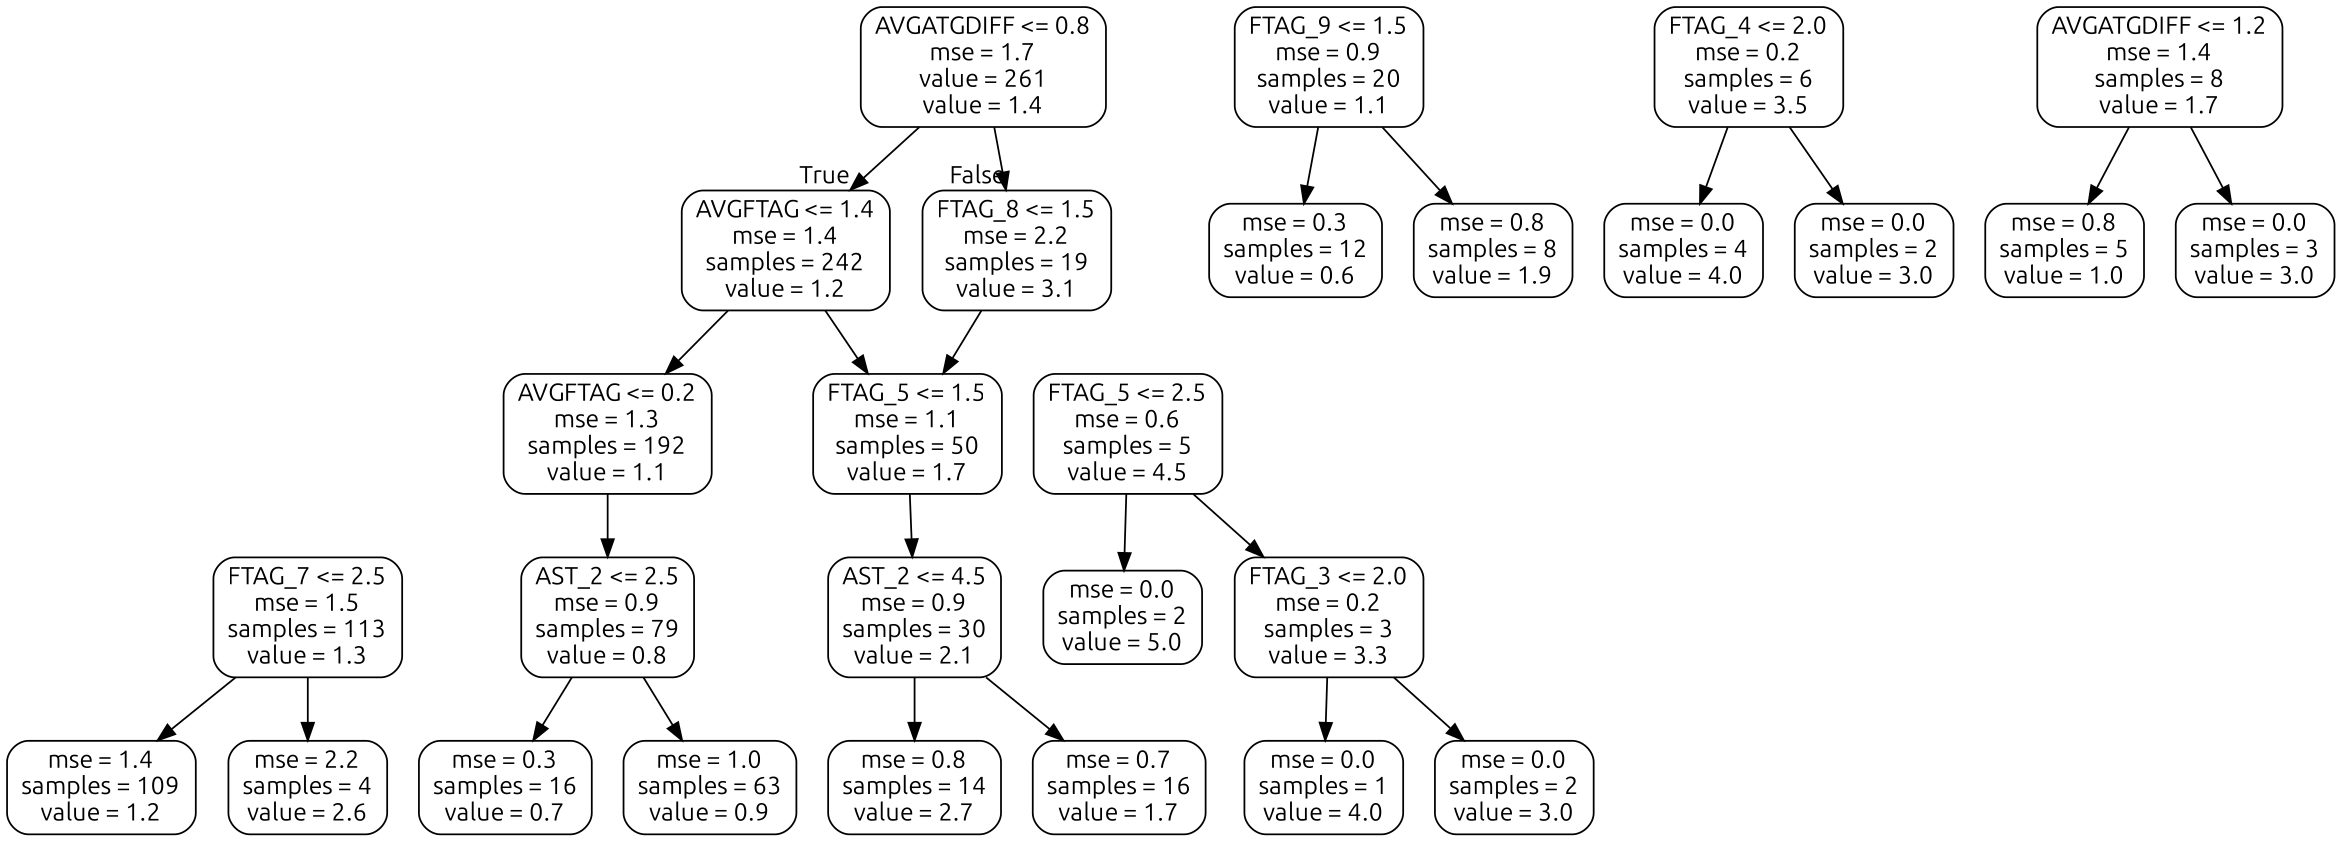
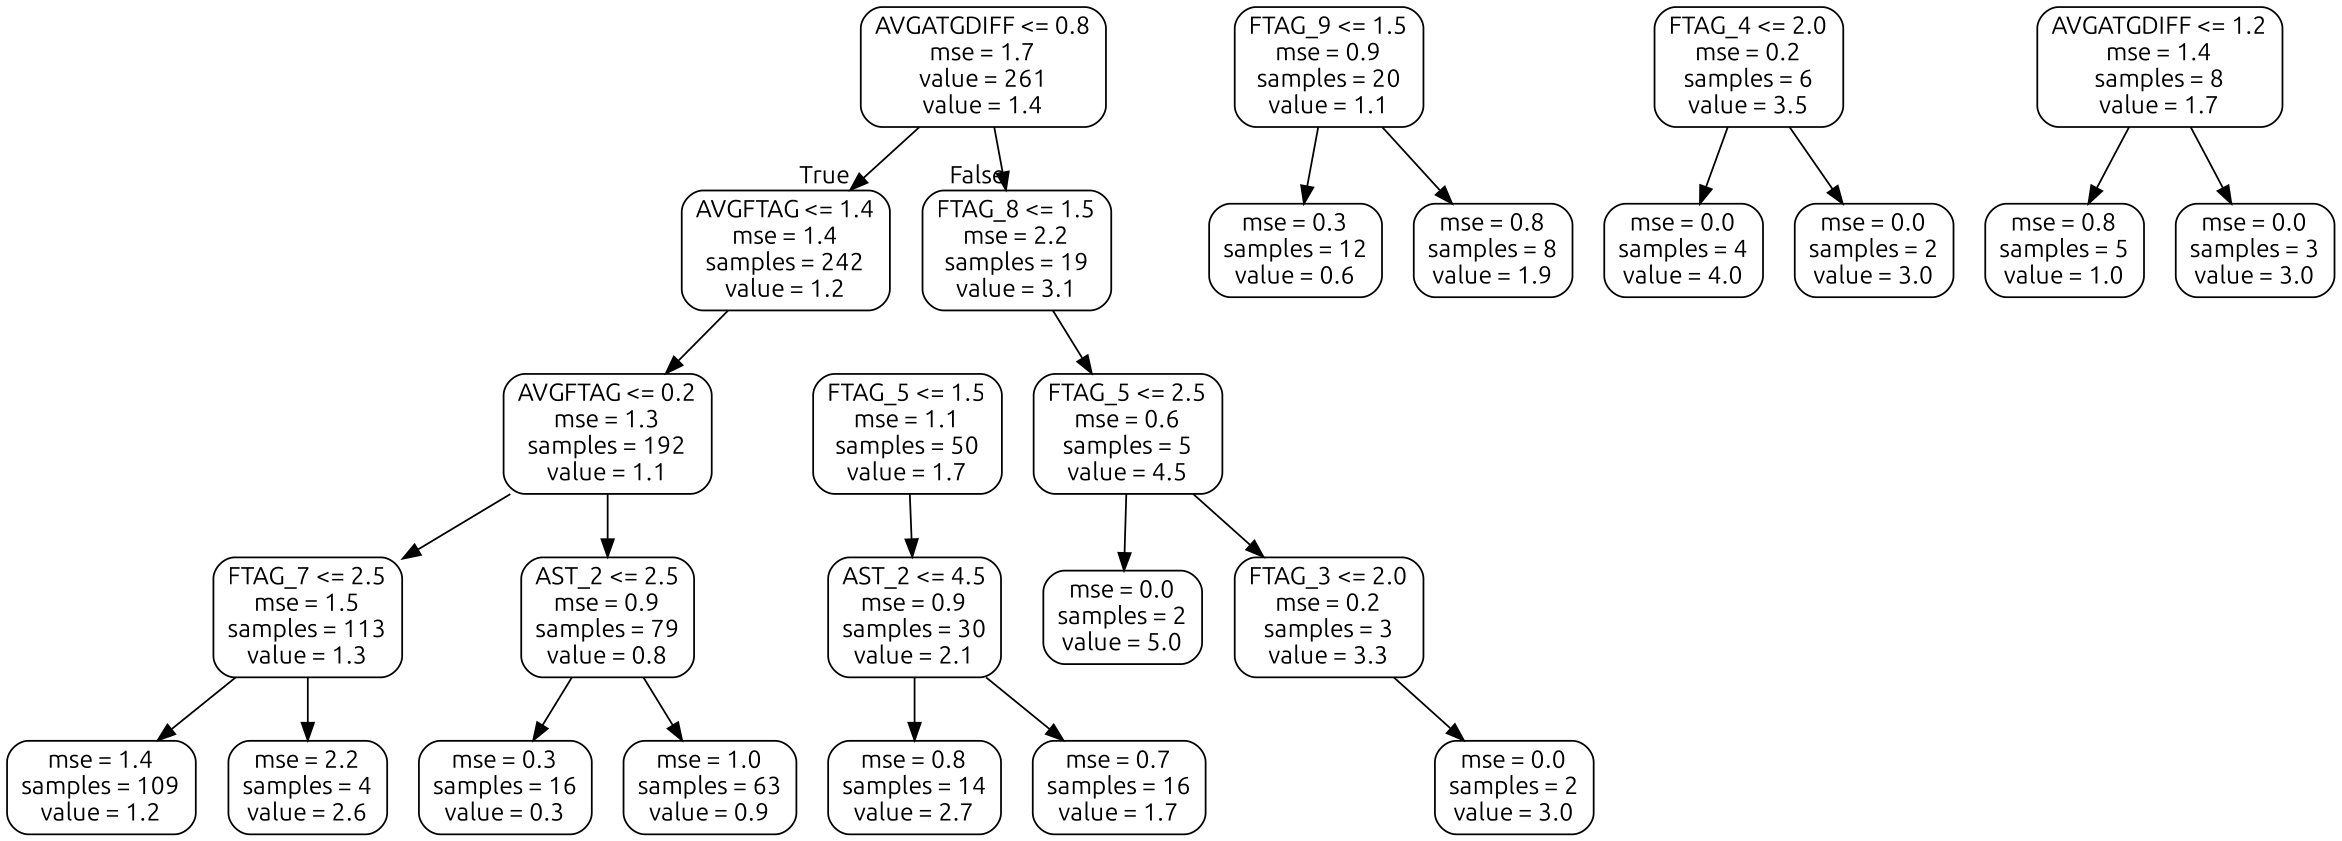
edge "FTAG_8 <= 1.5 mse = 2.2 samples = 19 value = 3.1" -> "FTAG_5 <= 1.5 mse = 1.1 samples = 50 value = 1.7": now "FTAG_8 <= 1.5 mse = 2.2 samples = 19 value = 3.1" -> "FTAG_5 <= 2.5 mse = 0.6 samples = 5 value = 4.5"
edge "AVGFTAG <= 1.4 mse = 1.4 samples = 242 value = 1.2" -> "FTAG_5 <= 1.5 mse = 1.1 samples = 50 value = 1.7": removed
edge "AVGFTAG <= 0.2 mse = 1.3 samples = 192 value = 1.1" -> "FTAG_7 <= 2.5 mse = 1.5 samples = 113 value = 1.3": added
node "mse = 0.3 samples = 16 value = 0.7": label "mse = 0.3 samples = 16 value = 0.7" -> "mse = 0.3 samples = 16 value = 0.3"
node "mse = 0.0 samples = 1 value = 4.0": removed
